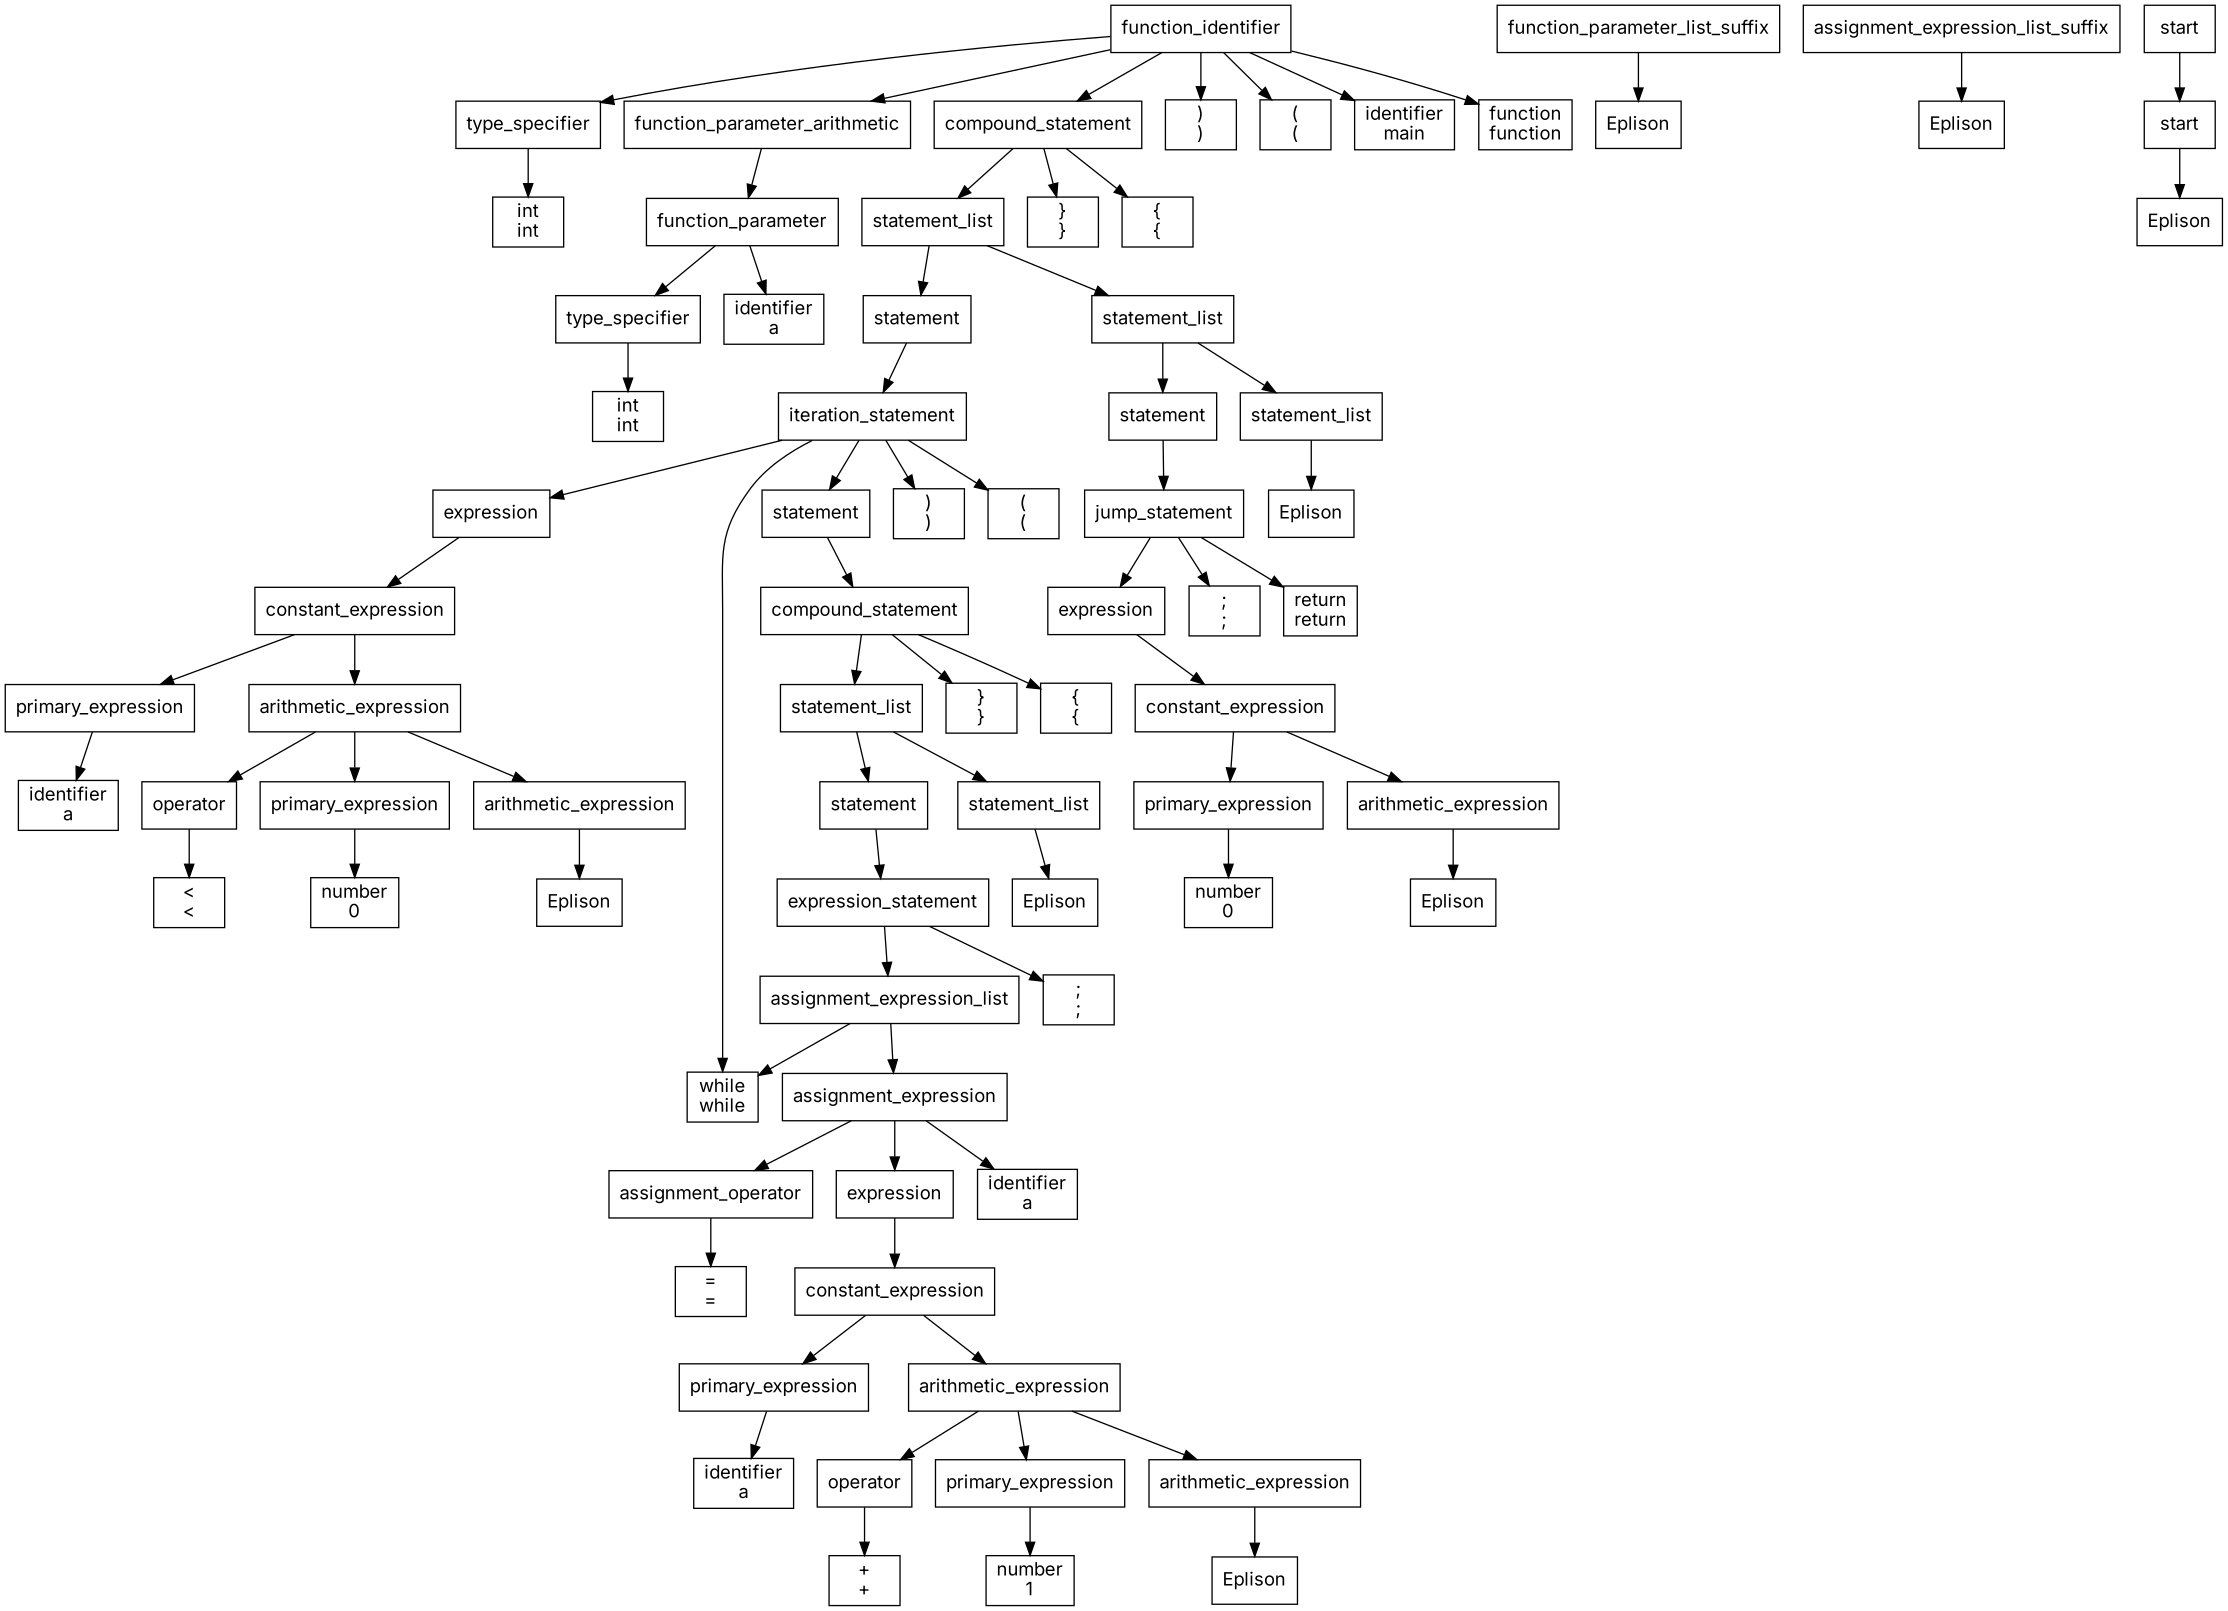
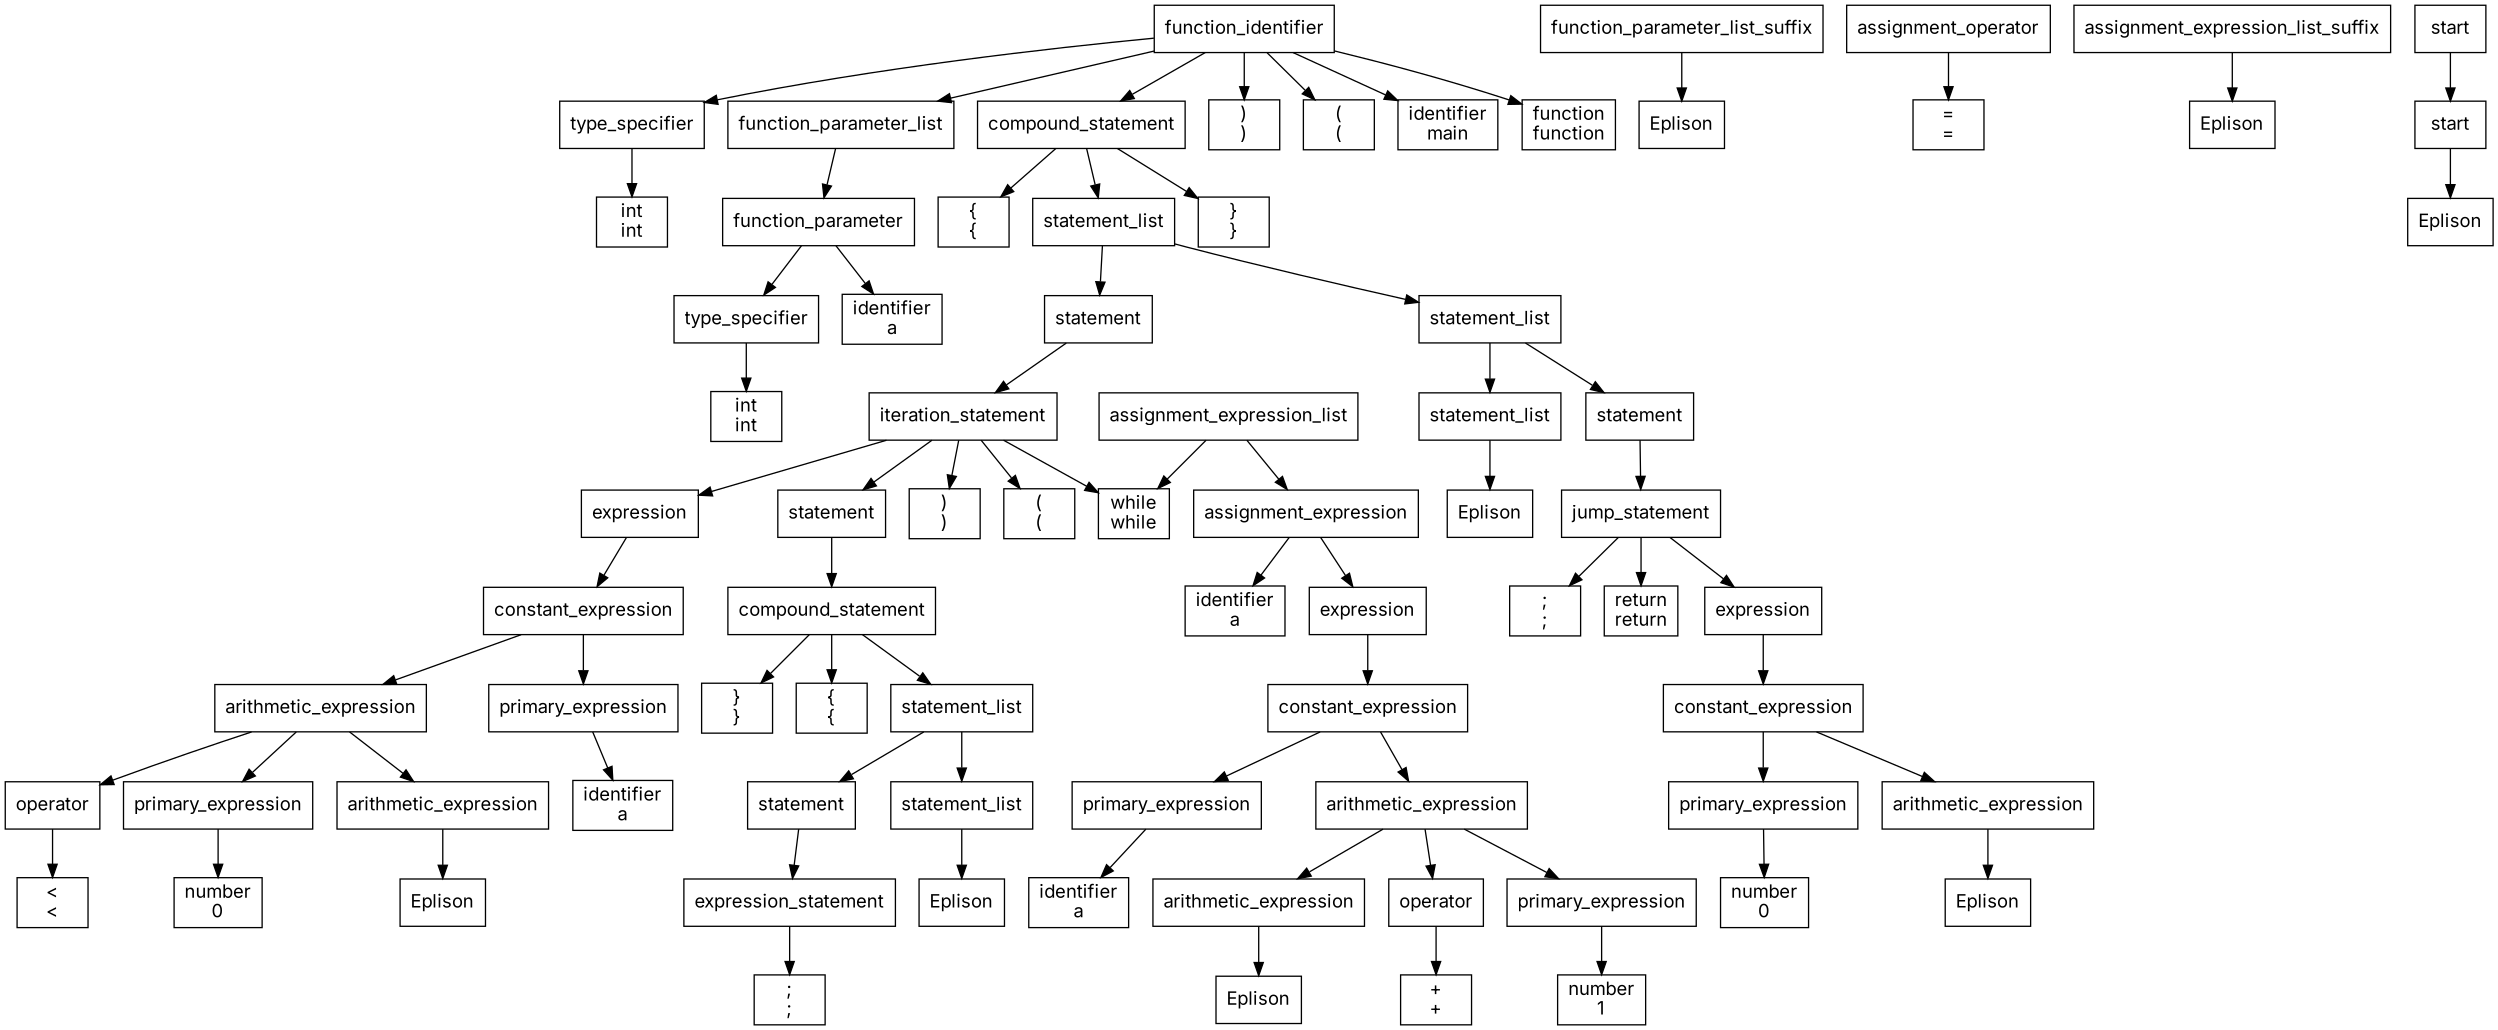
node "function_parameter_arithmetic": label "function_parameter_arithmetic" -> "function_parameter_list"
edge "expression_statement" -> "assignment_expression_list": removed
edge "assignment_expression" -> "assignment_operator": removed
